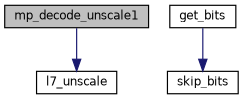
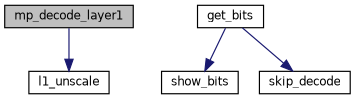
node "mp_decode_unscale1": label "mp_decode_unscale1" -> "mp_decode_layer1"
node "l7_unscale": label "l7_unscale" -> "l1_unscale"
node "show_bits": added
node "skip_bits": label "skip_bits" -> "skip_decode"
